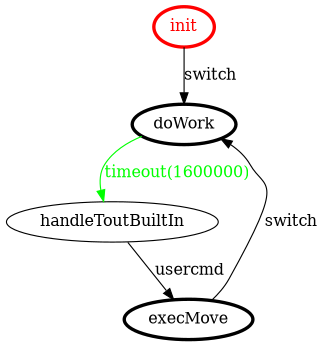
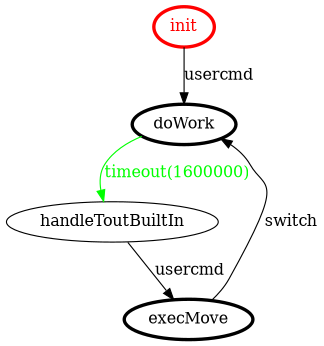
edge "init" -> "doWork": label "switch" -> "usercmd"
